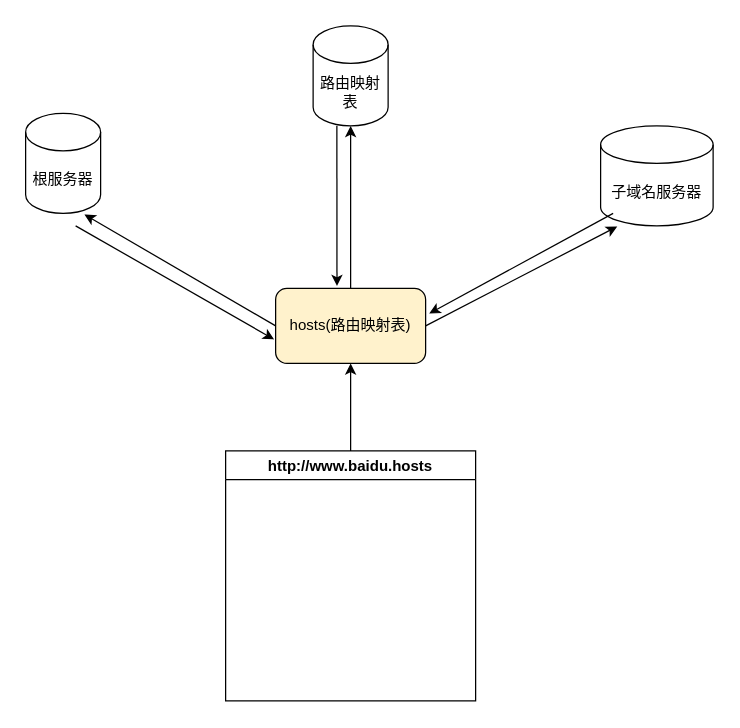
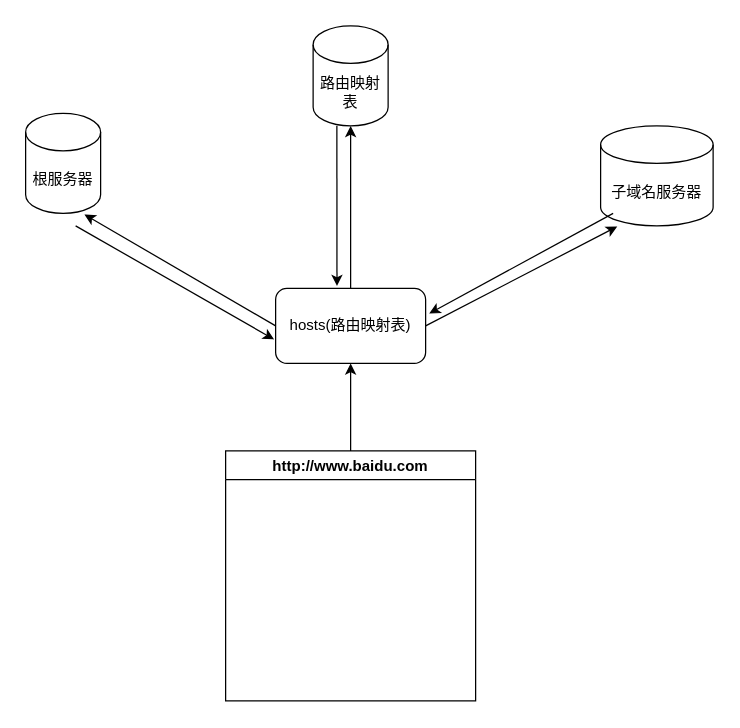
node "hosts(路由映射表)": fillcolor #fff2cc -> #ffffff
node "http://www.baidu.hosts": label "http://www.baidu.hosts" -> "http://www.baidu.com"
